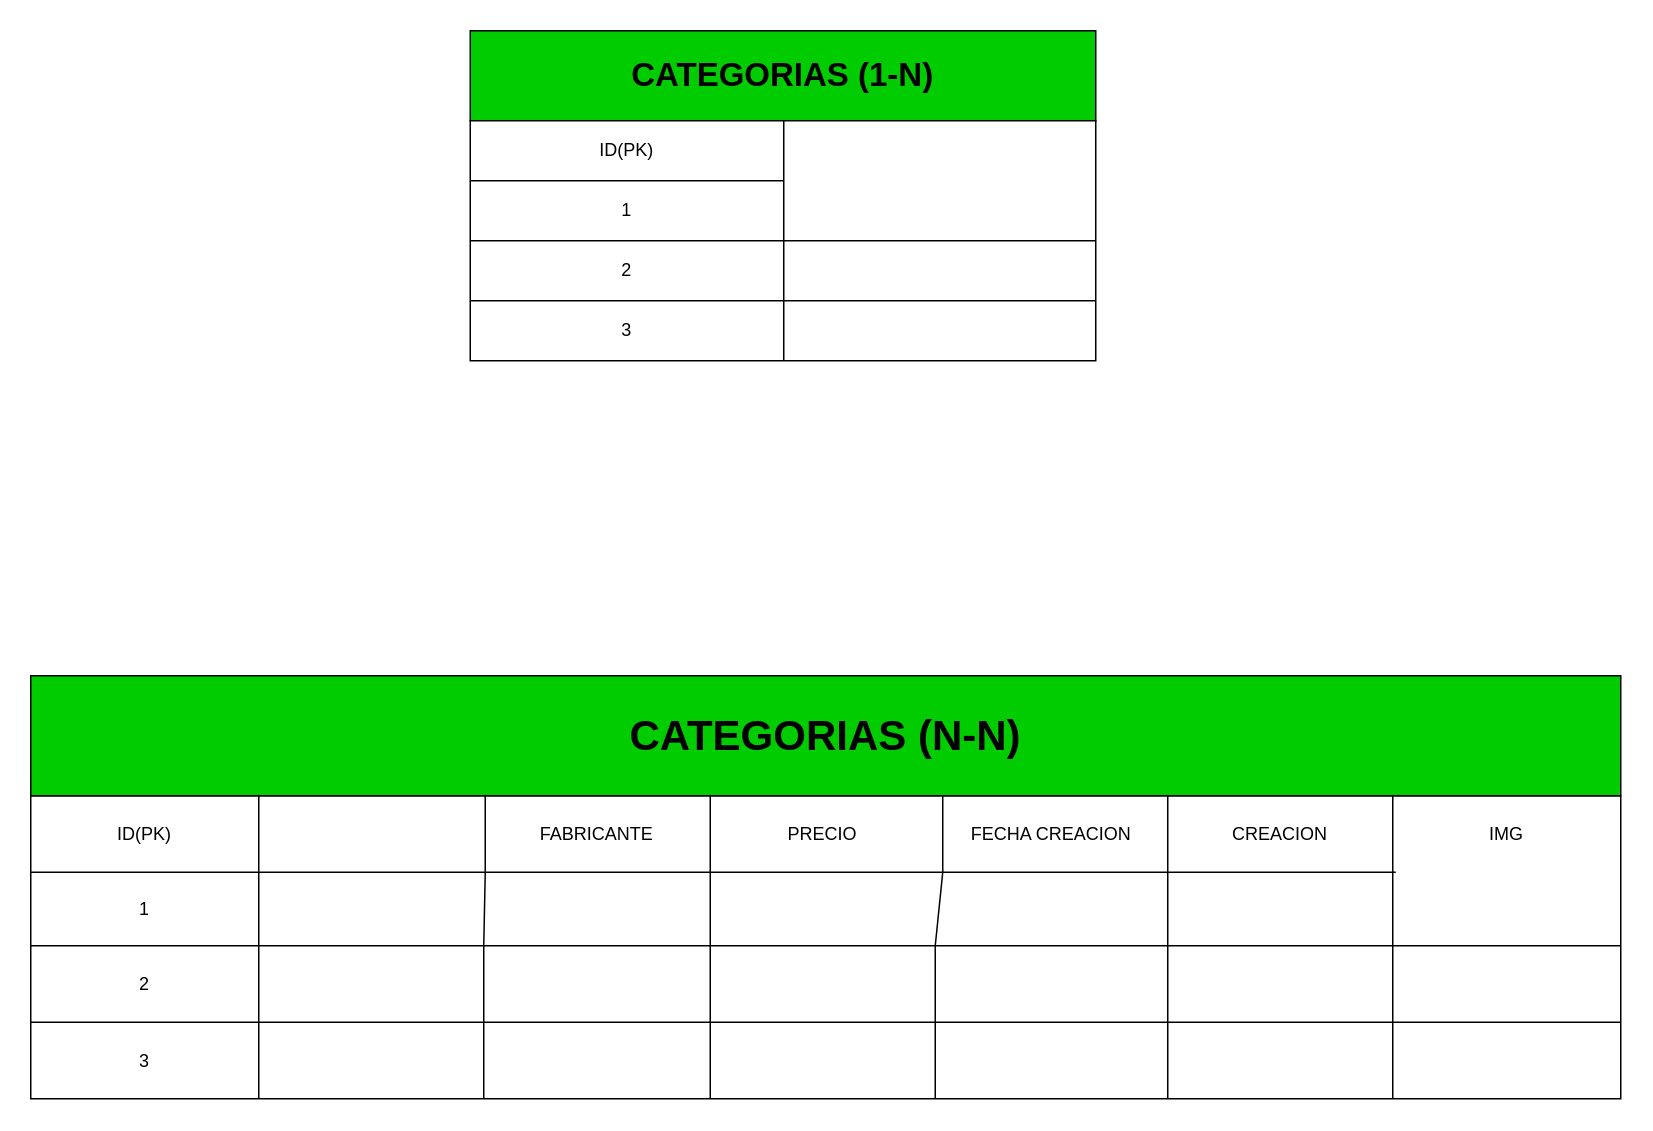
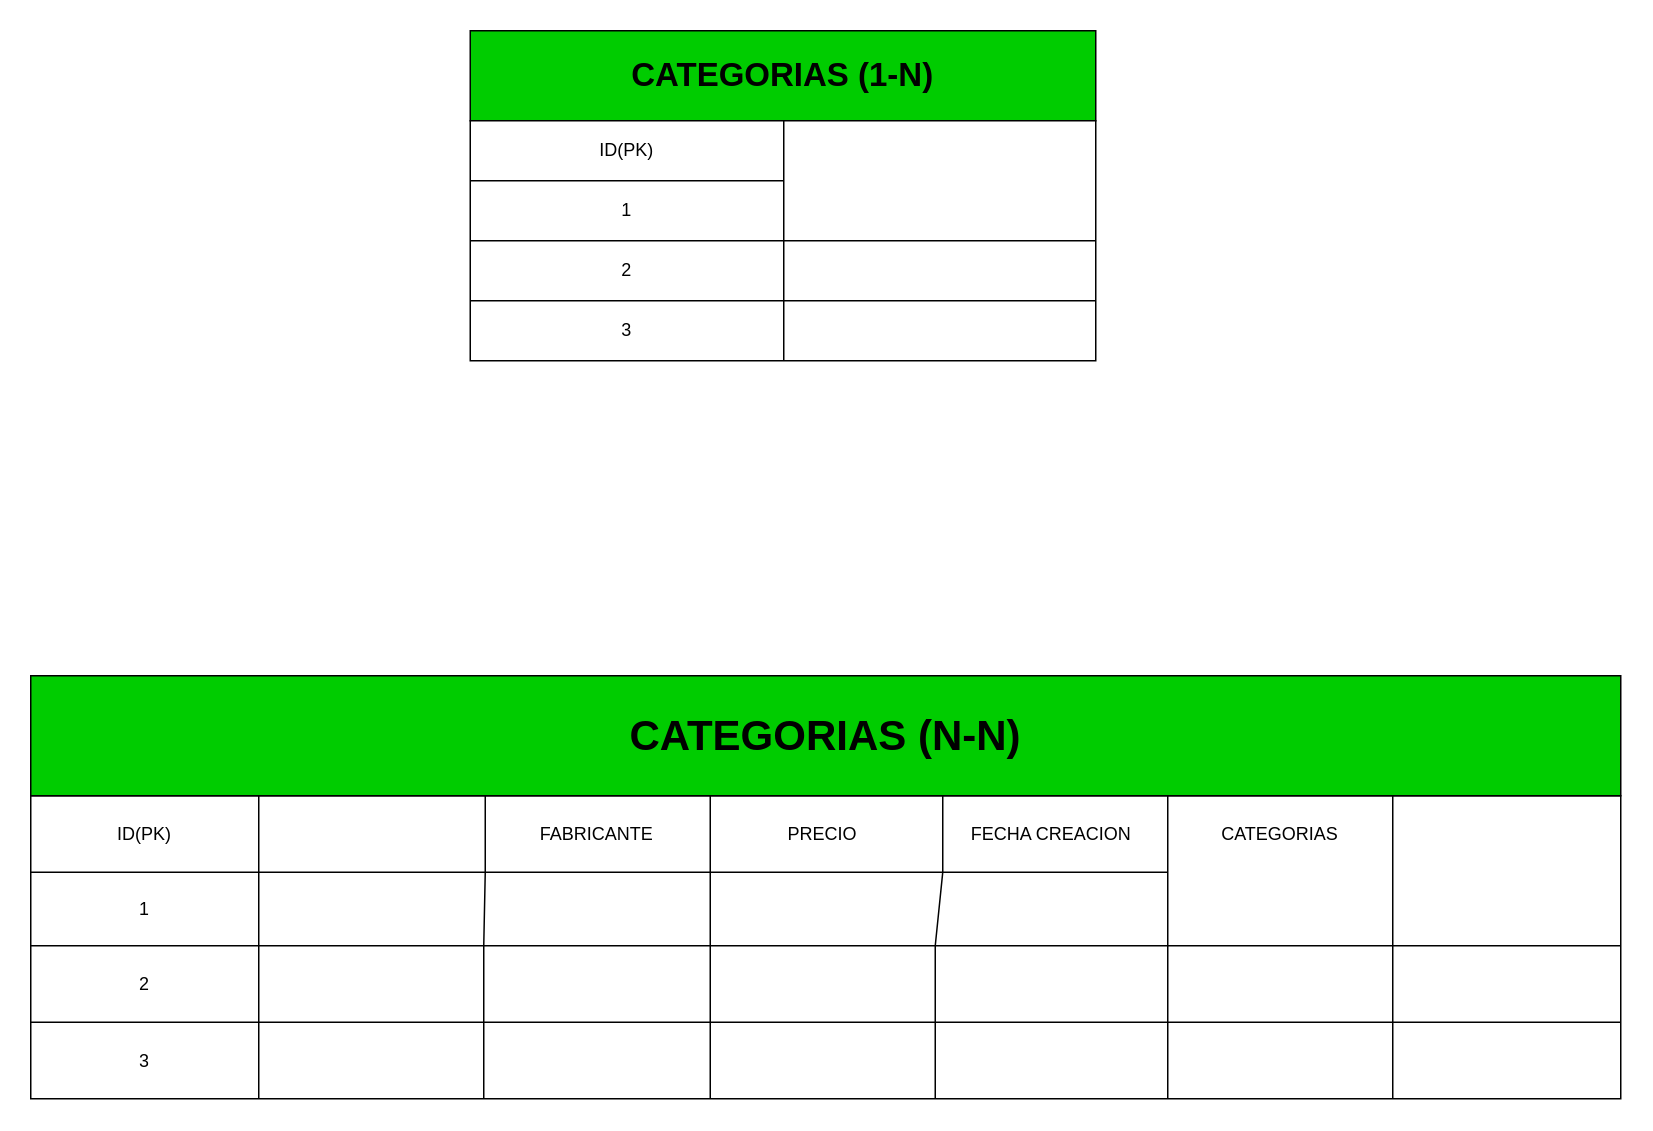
node "IMG": removed
node "CREACION": label "CREACION" -> "CATEGORIAS"
